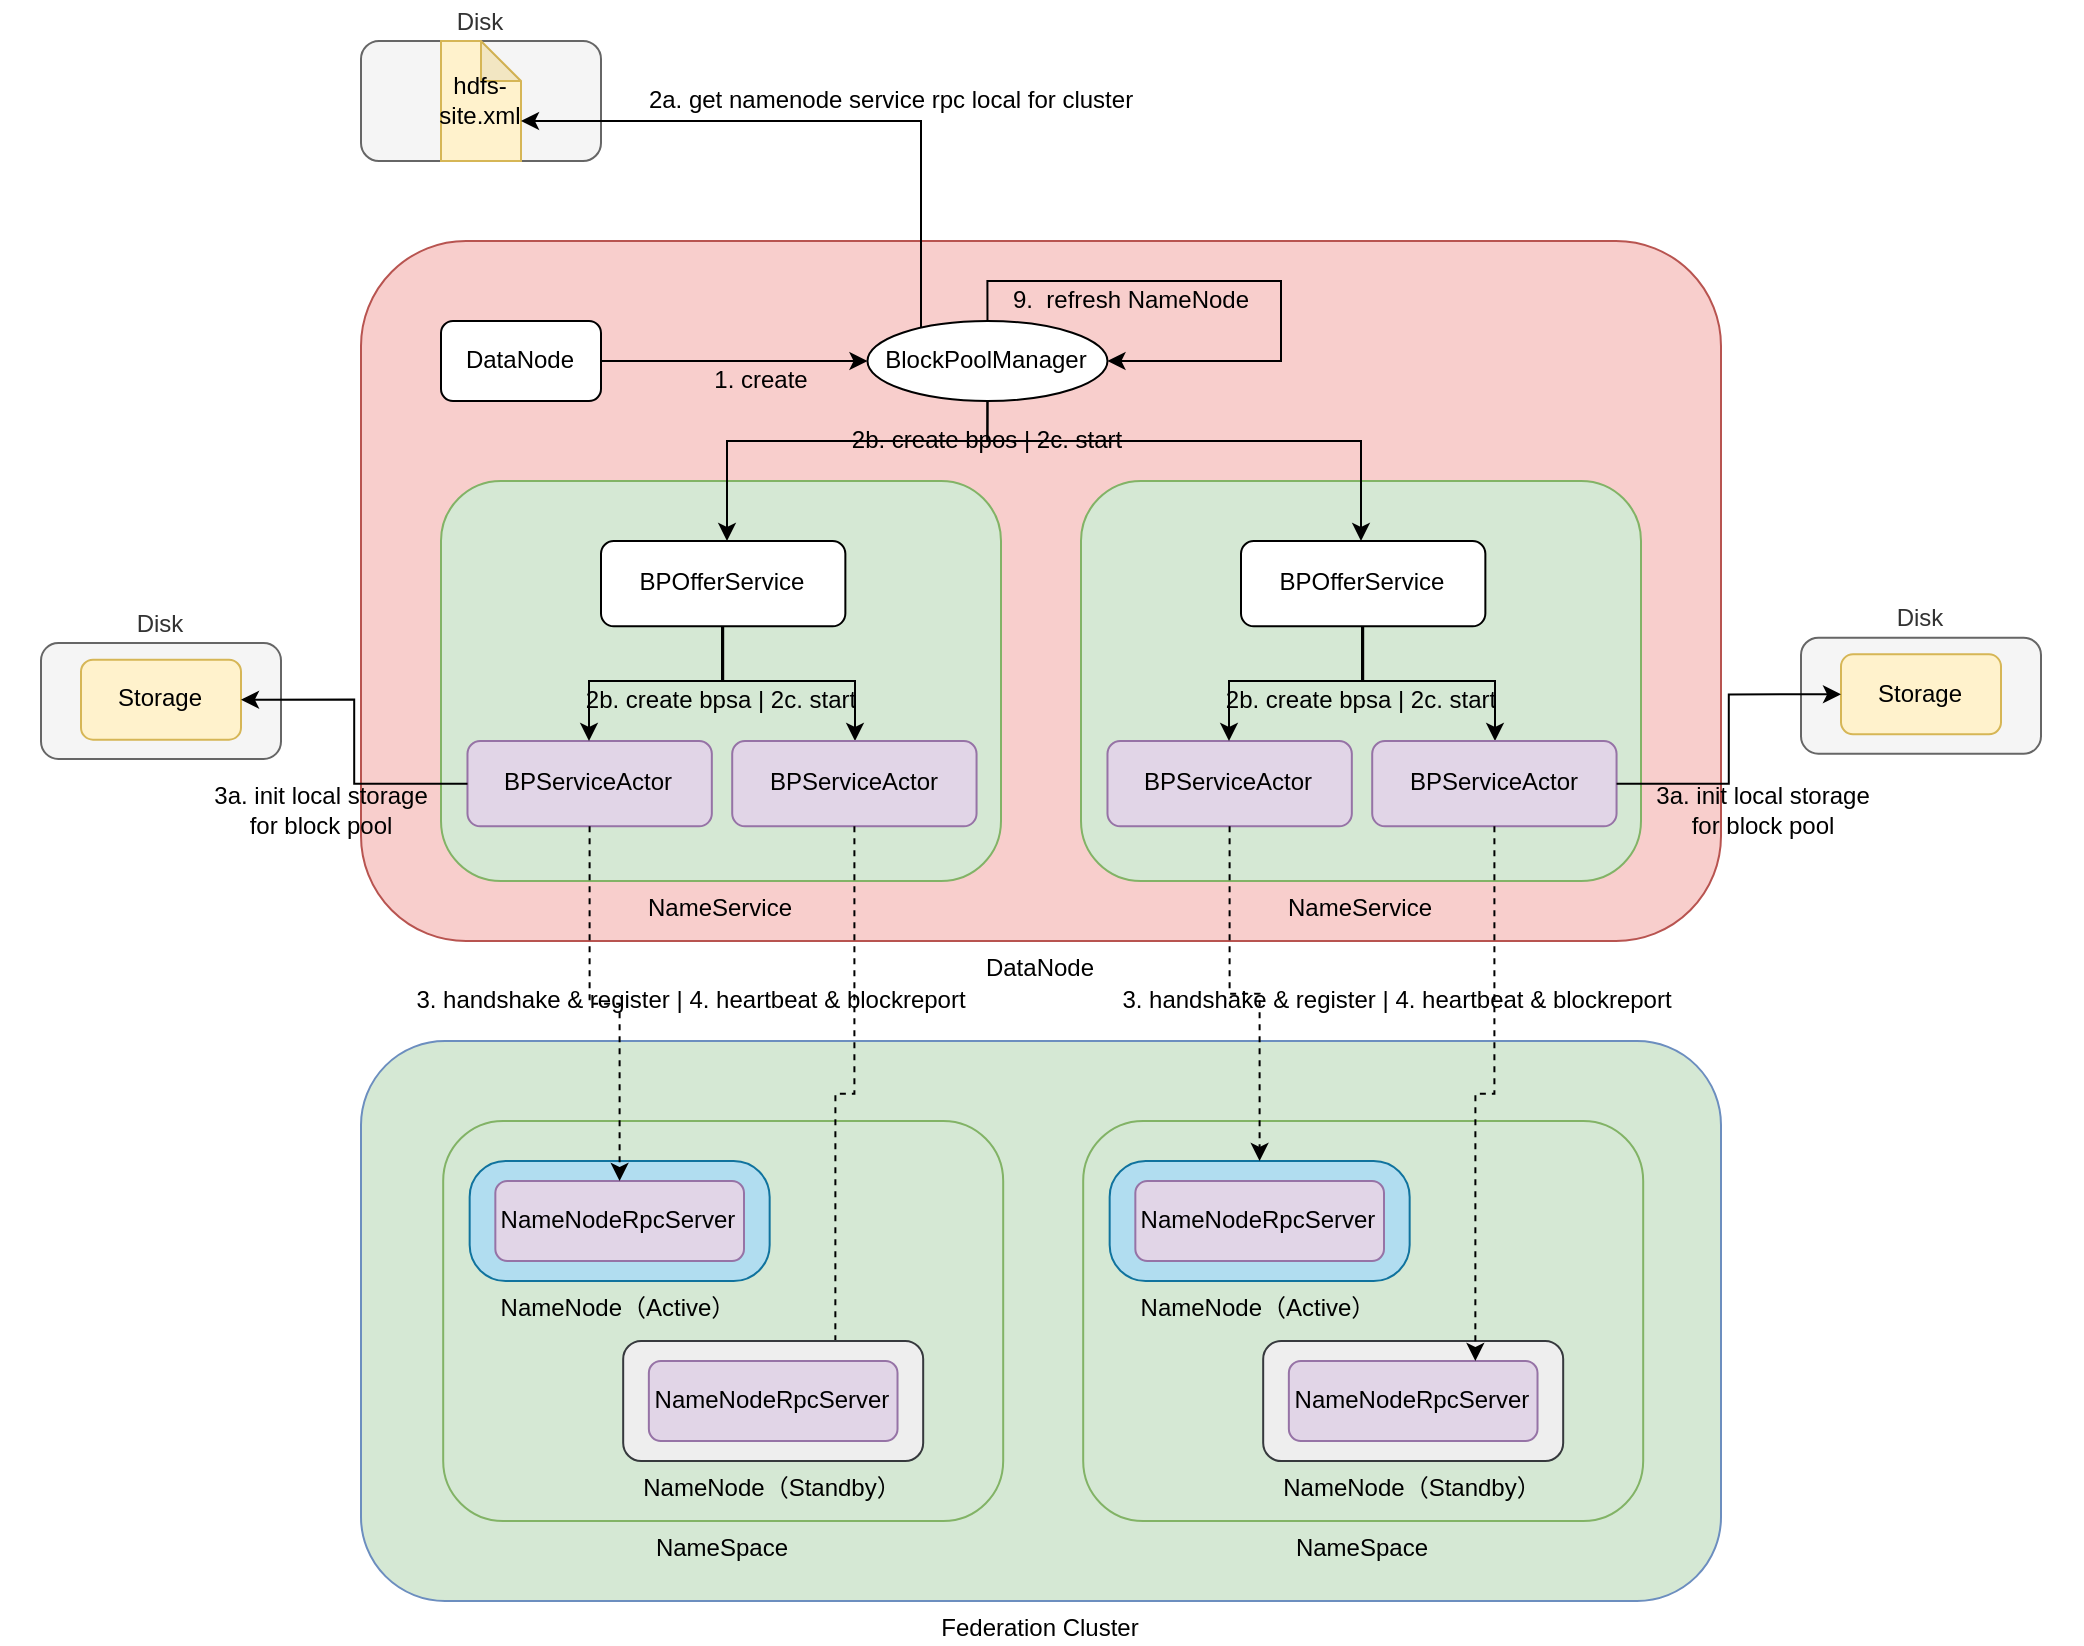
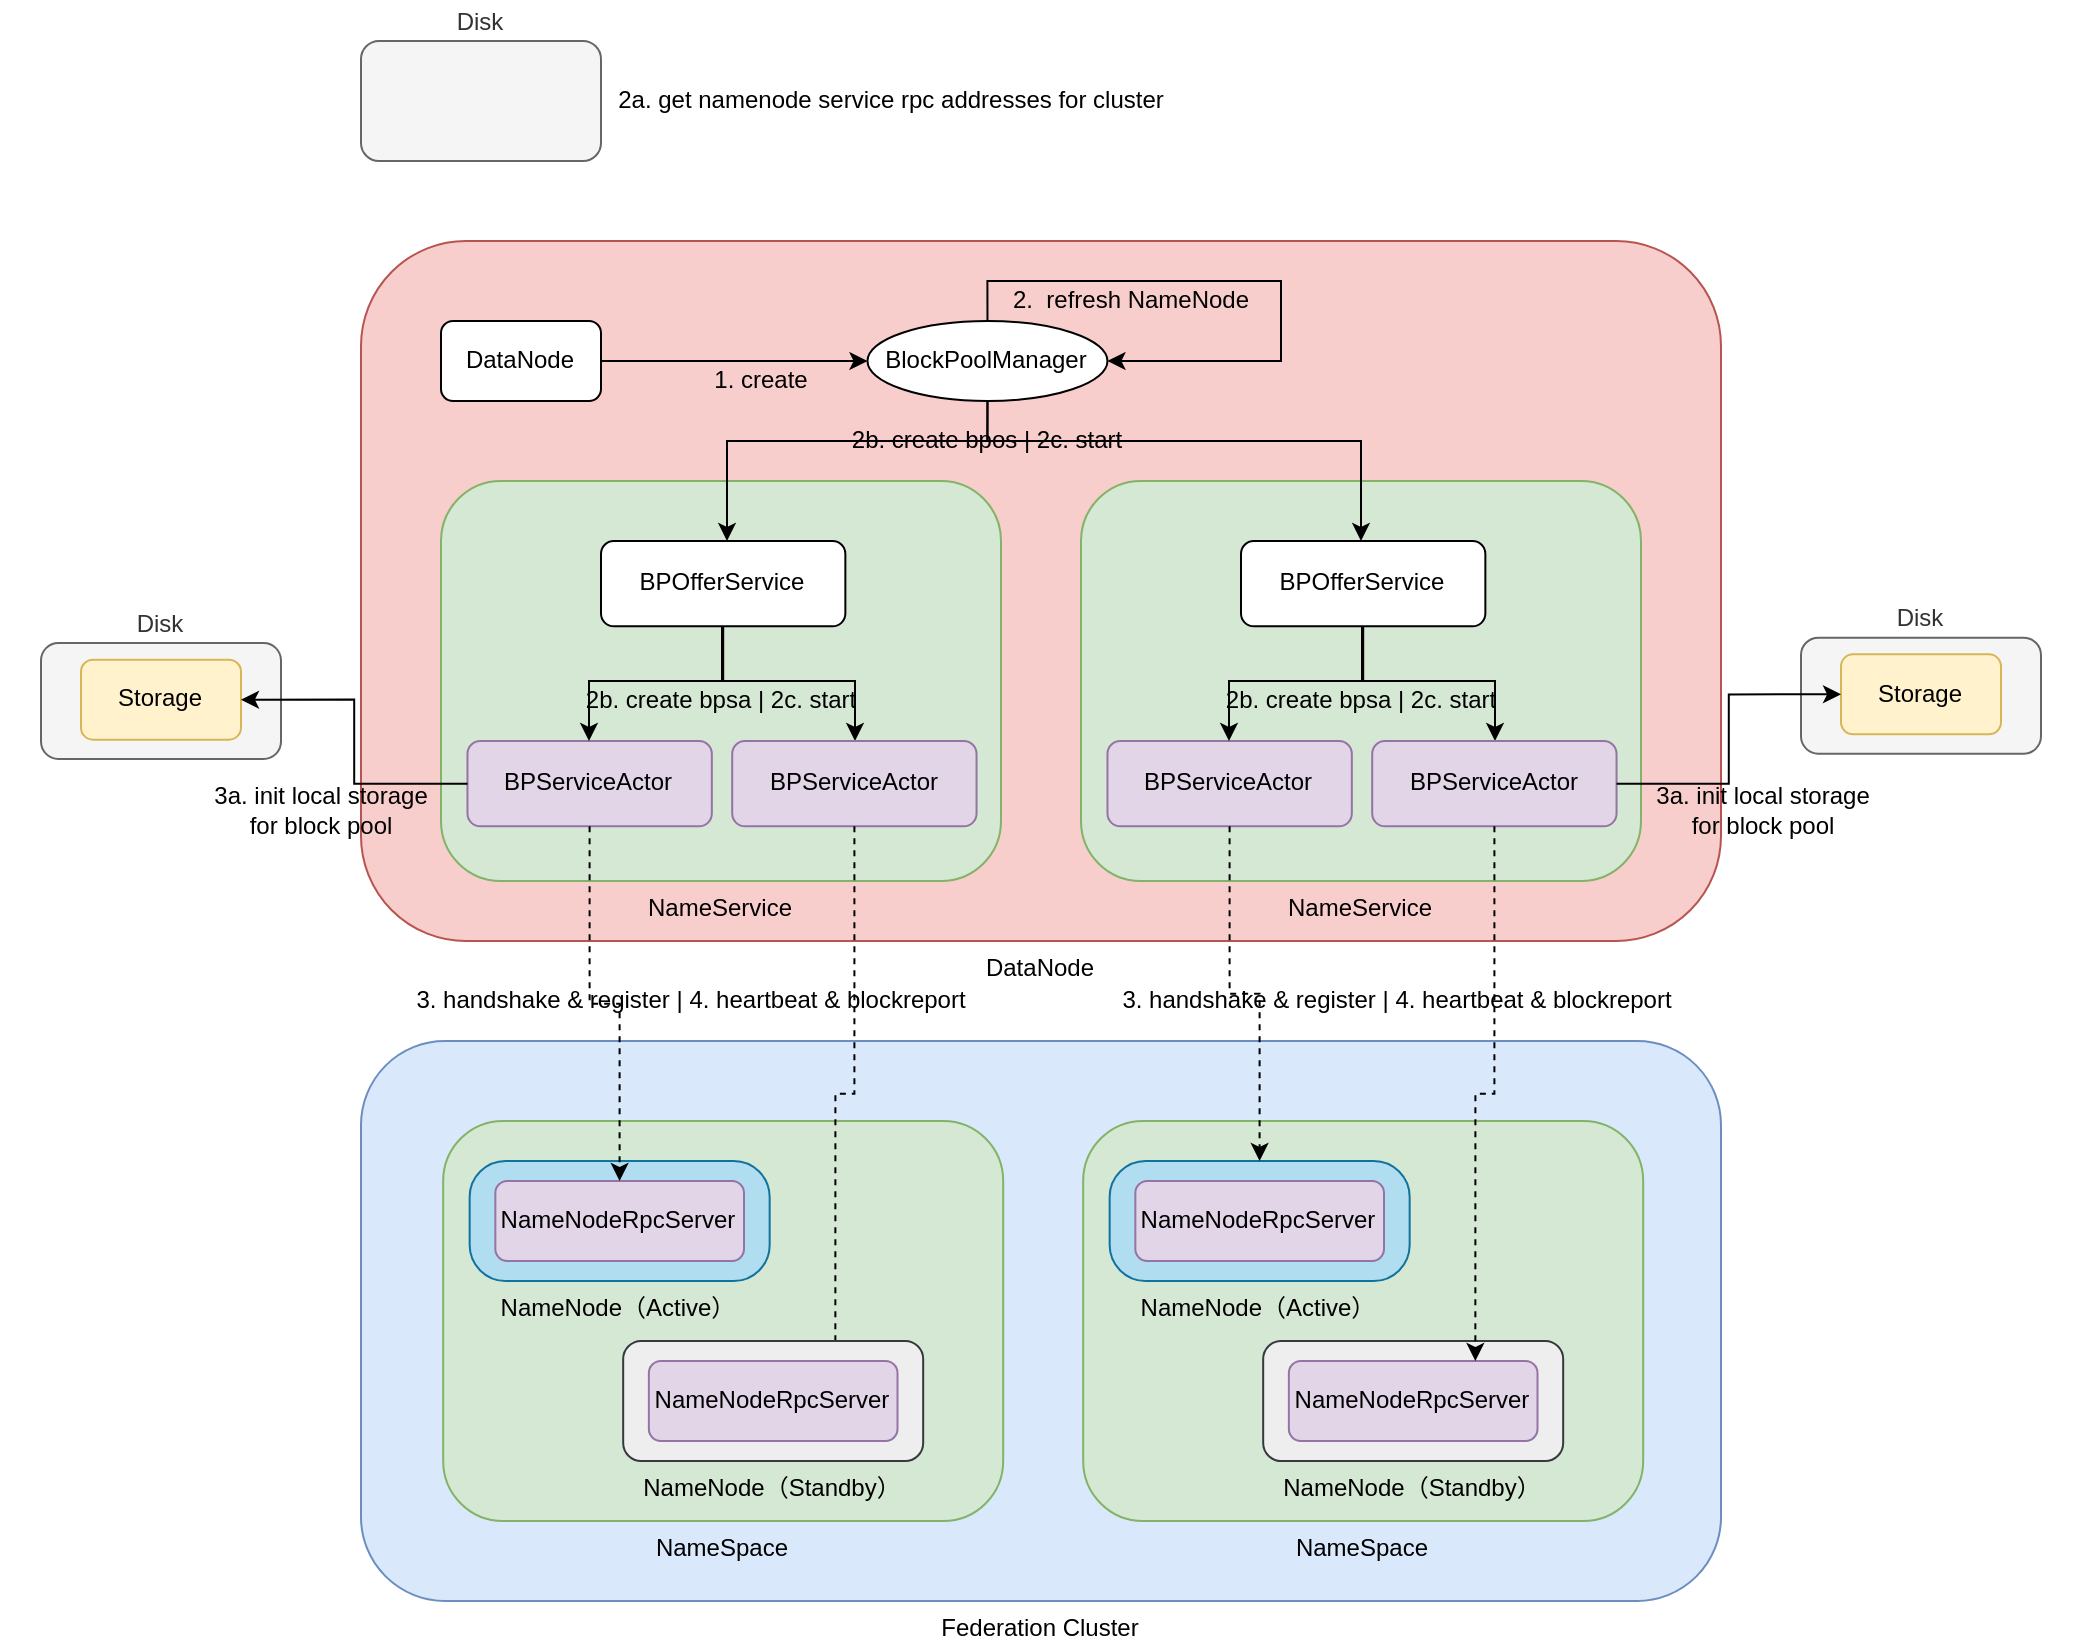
node "hdfs-site.xml": removed
node "2a. get namenode service rpc local for cluster": label "2a. get namenode service rpc local for cluster" -> "2a. get namenode service rpc addresses for cluster"
edge "BlockPoolManager" -> "hdfs-site.xml": removed
node "9. refresh NameNode": label "9. refresh NameNode" -> "2. refresh NameNode"
node "Federation Cluster": fillcolor #d5e8d4 -> #dae8fc
